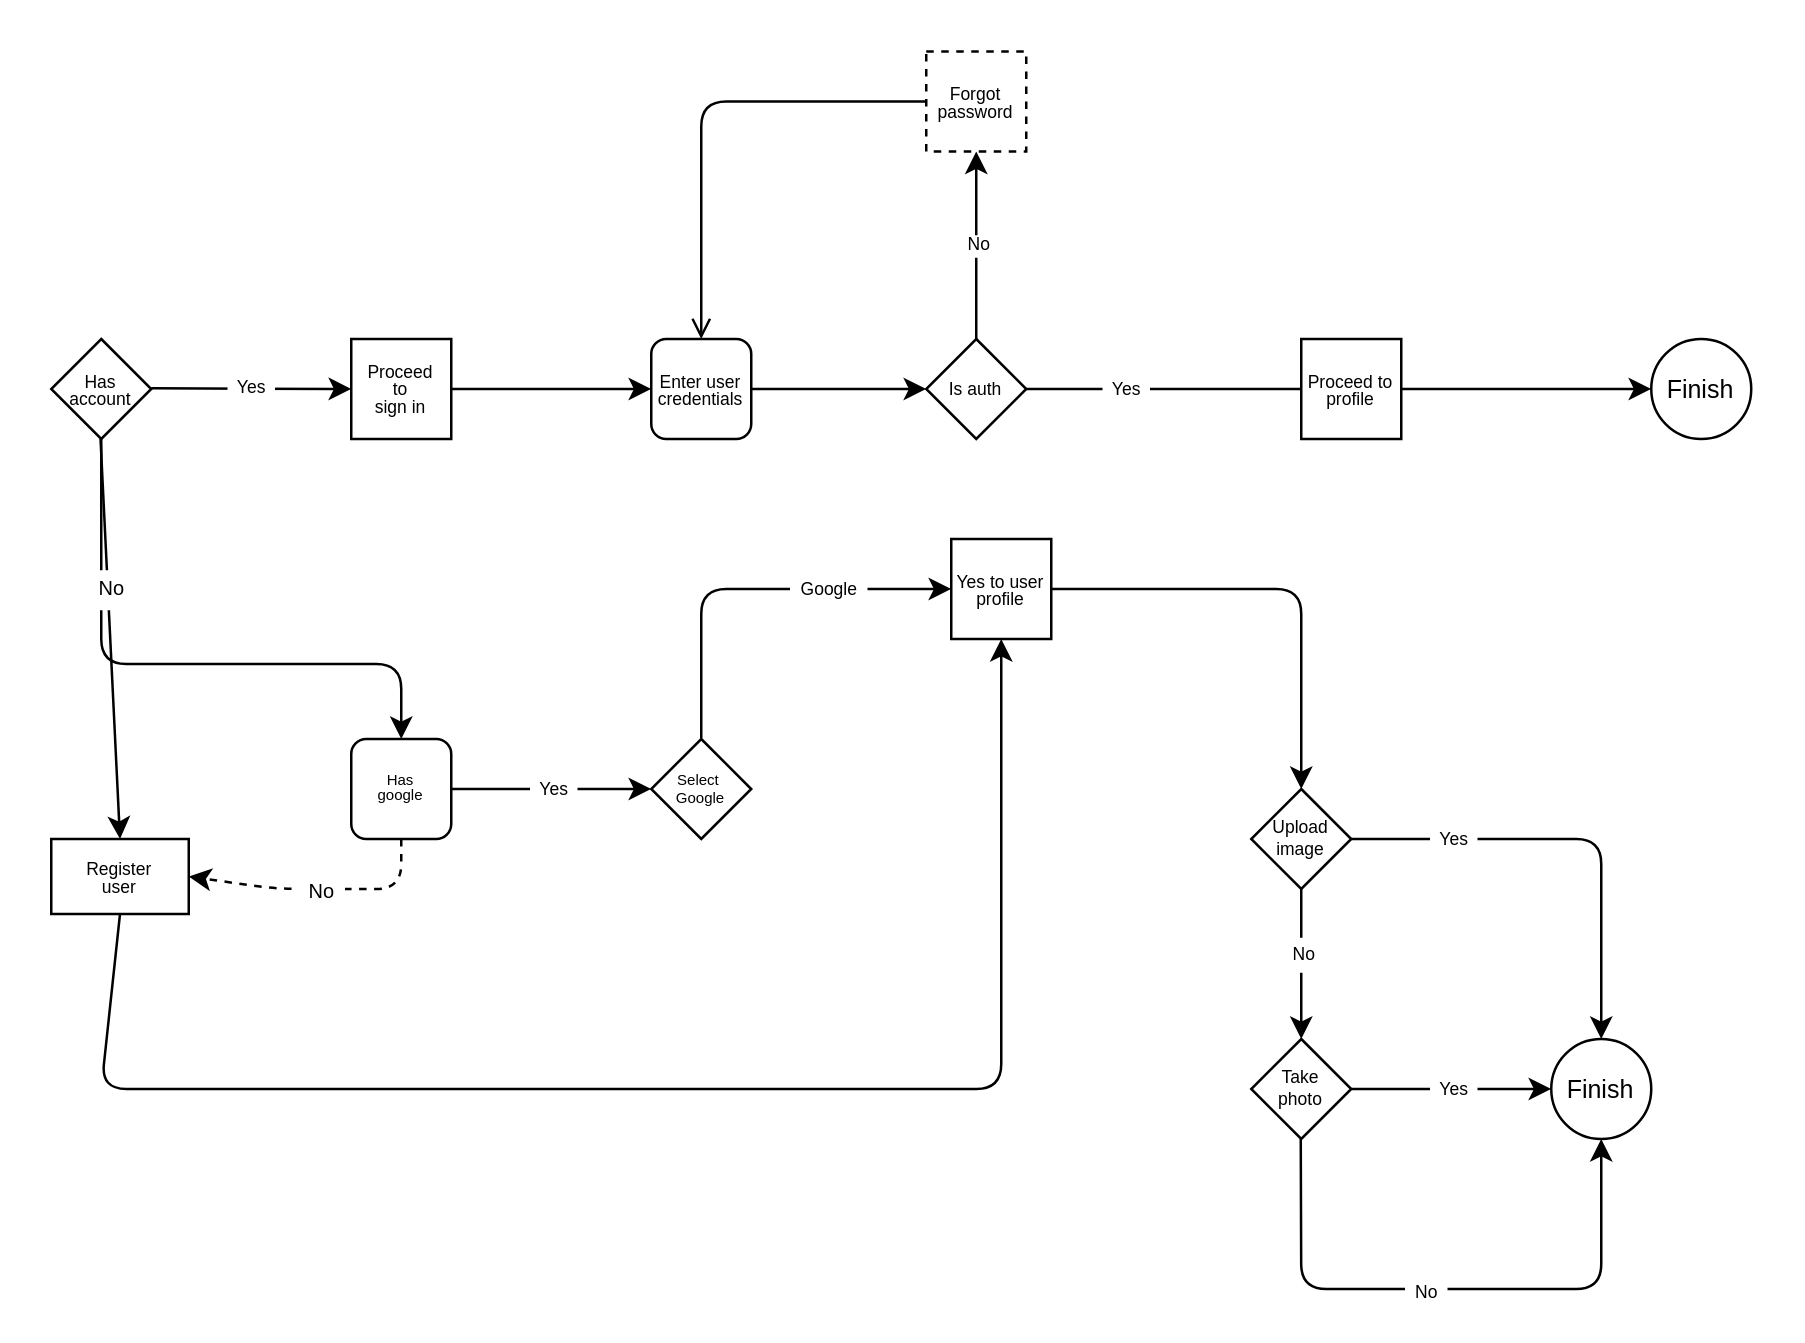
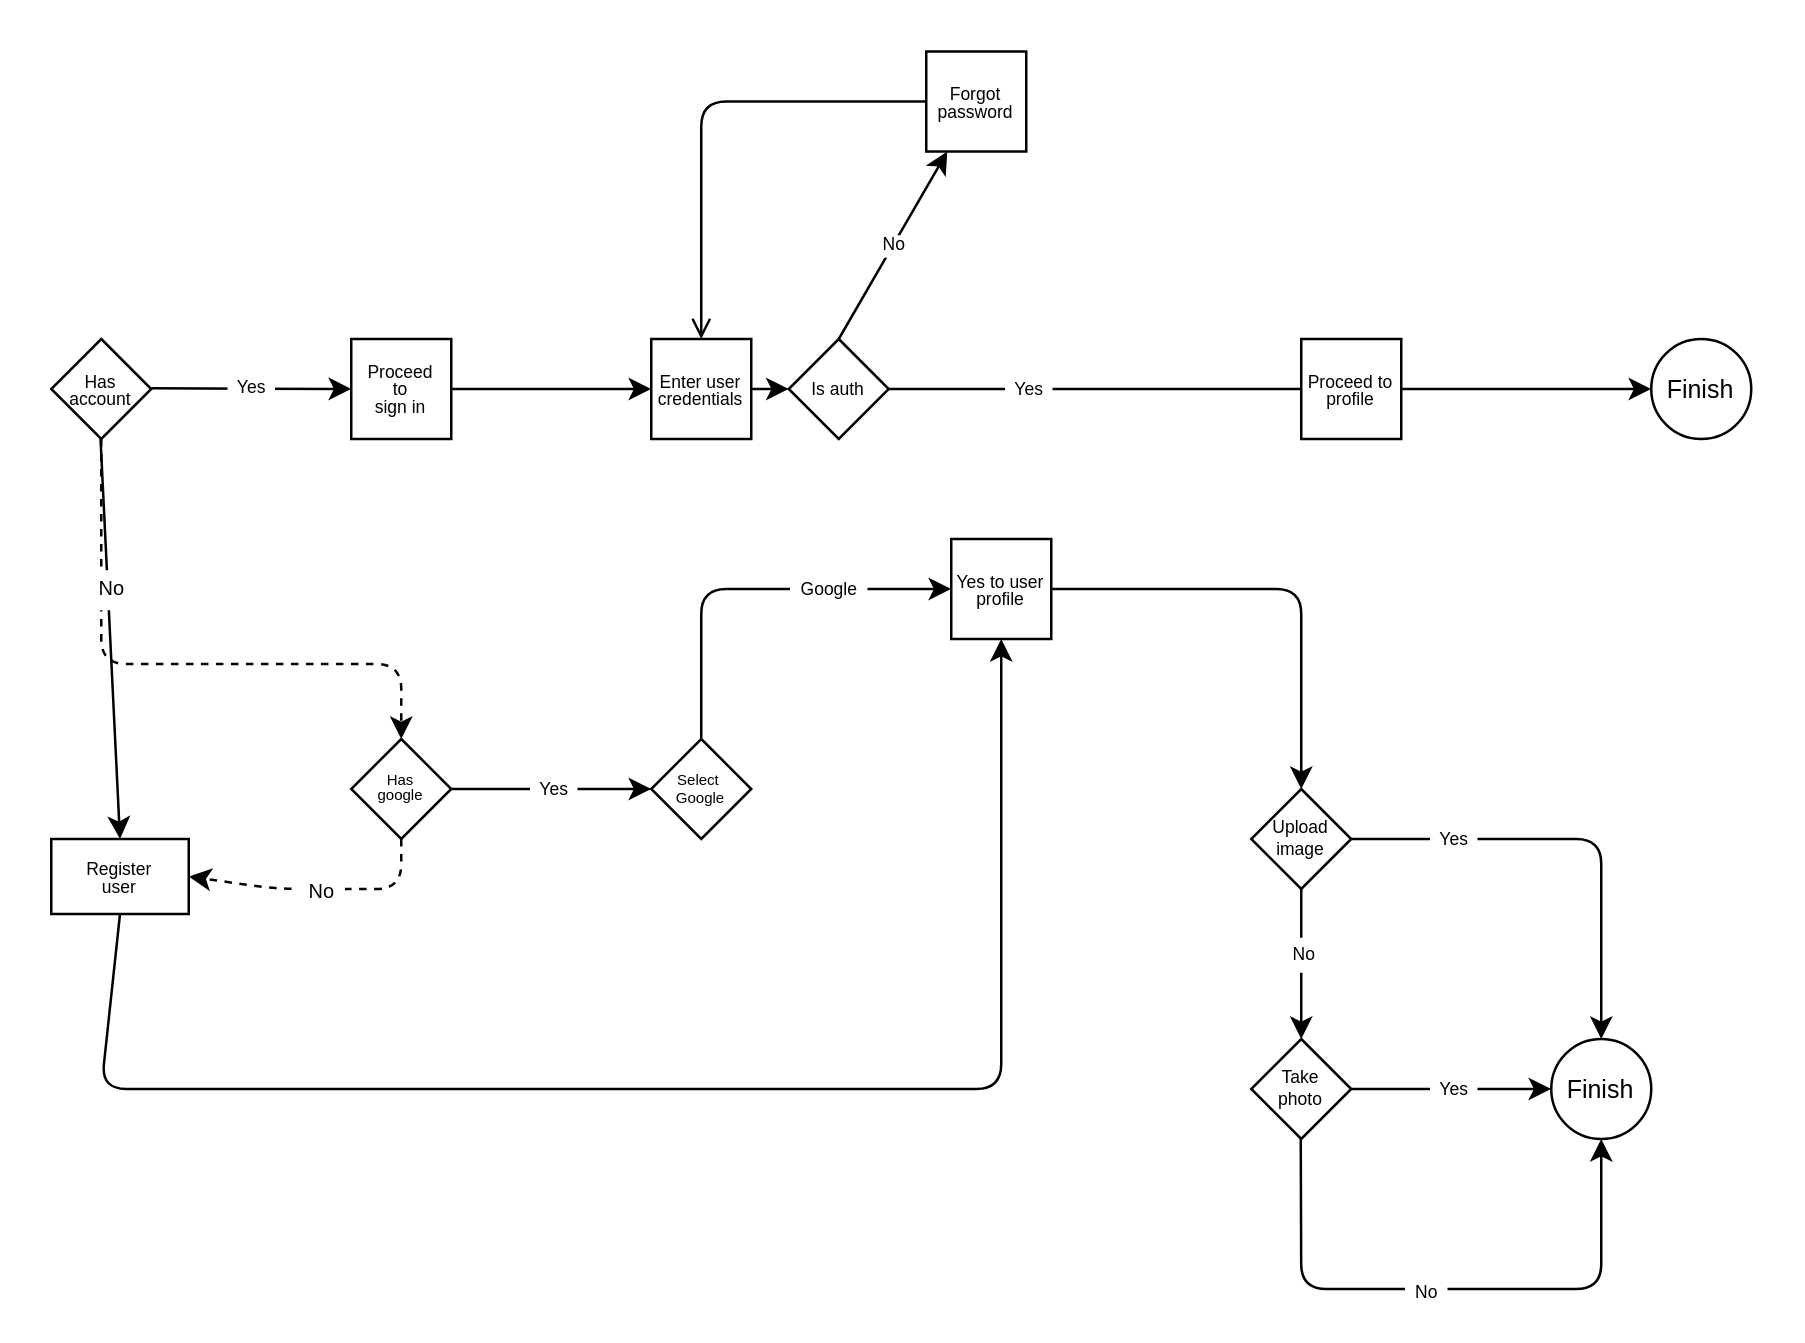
node "Forgot password": style dashed -> solid
node "Enter user credentials": shape rounded rectangle -> rectangle
node "Is auth": moved (976, 389) -> (839, 389)
edge "Has account" -> "Has google": style solid -> dashed
node "Has google": shape rounded rectangle -> diamond
